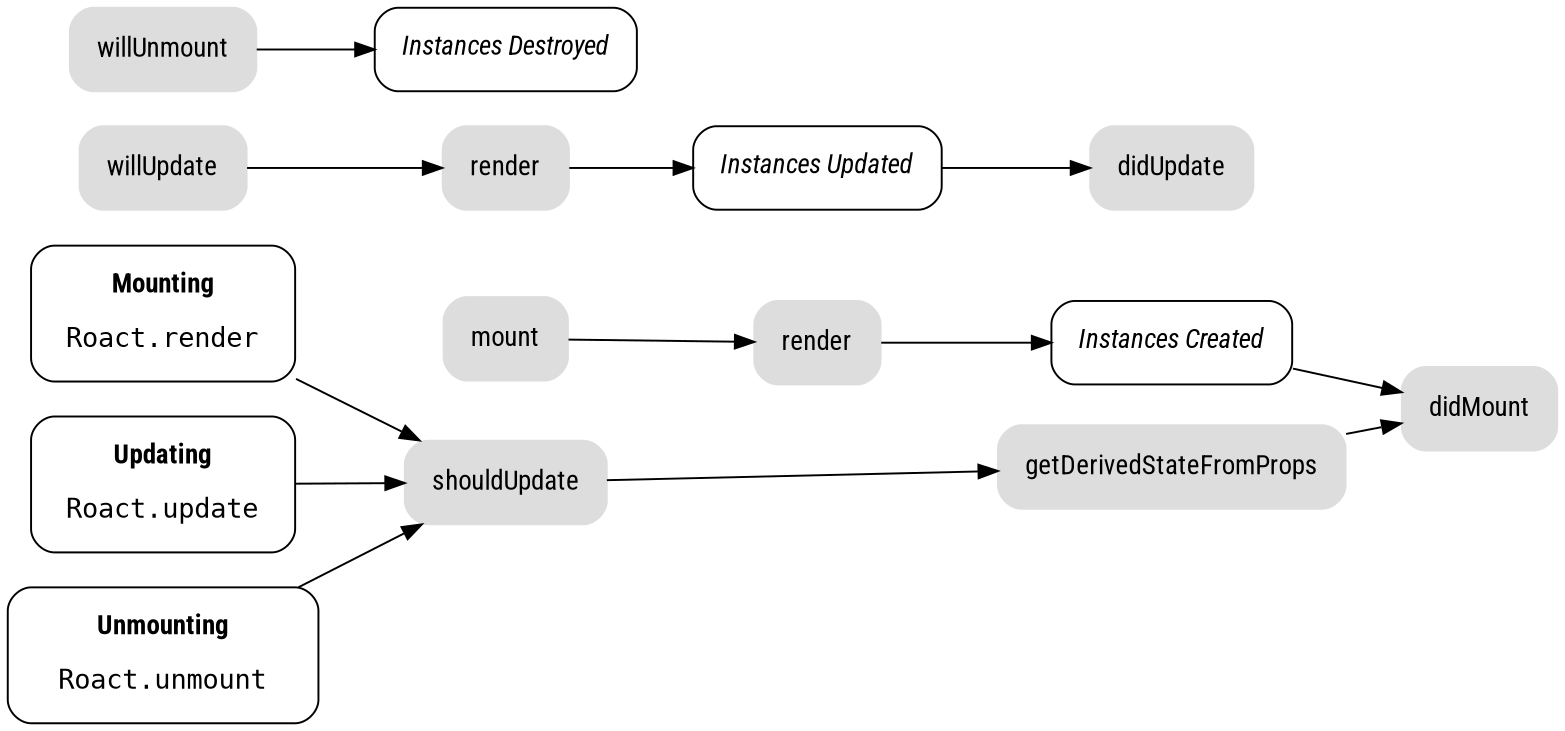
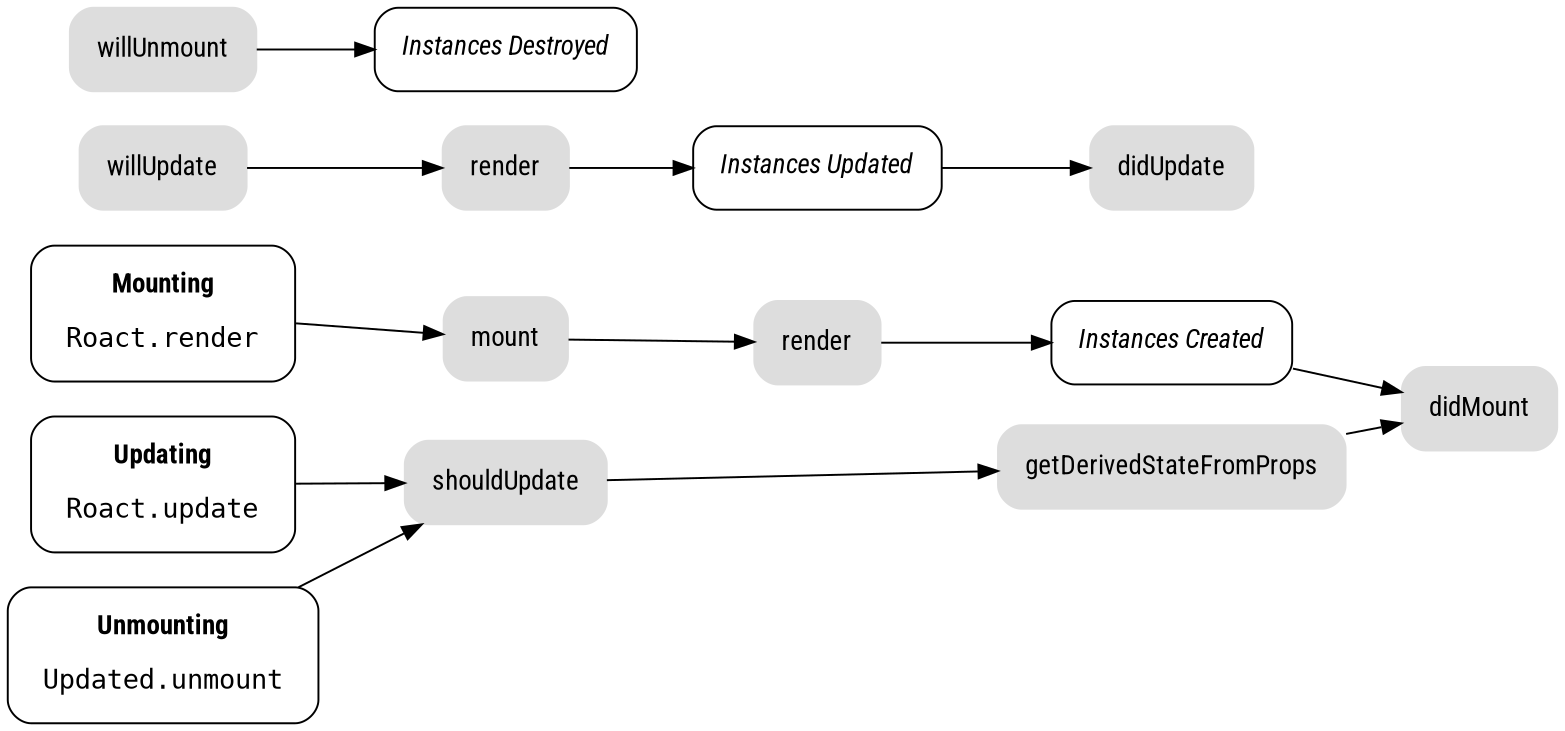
edge "Mounting" -> "shouldUpdate": now "Mounting" -> "mount"
node "Unmounting": text "Roact.unmount" -> "Updated.unmount"
